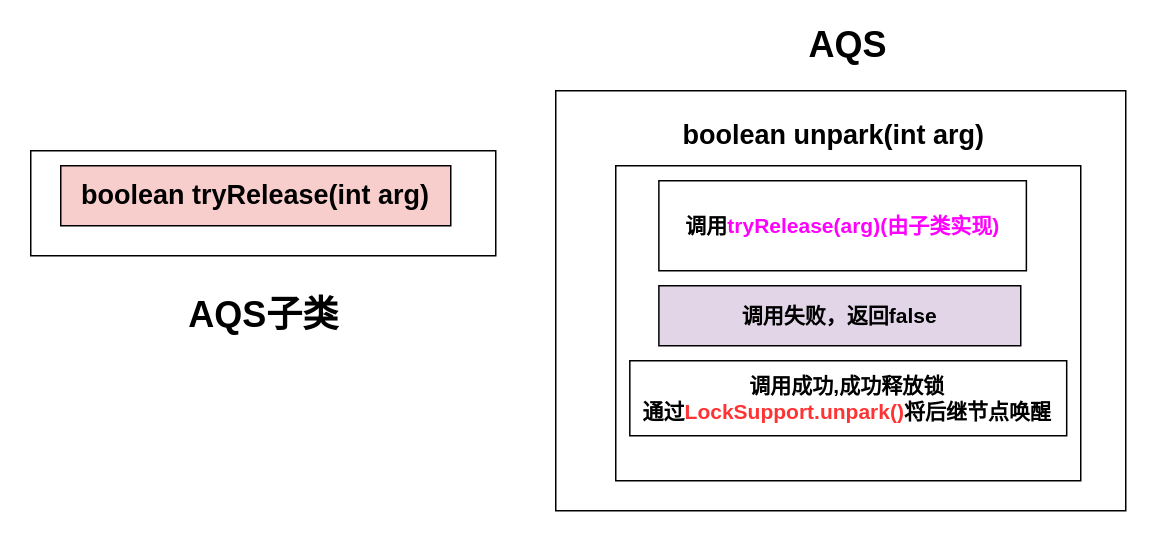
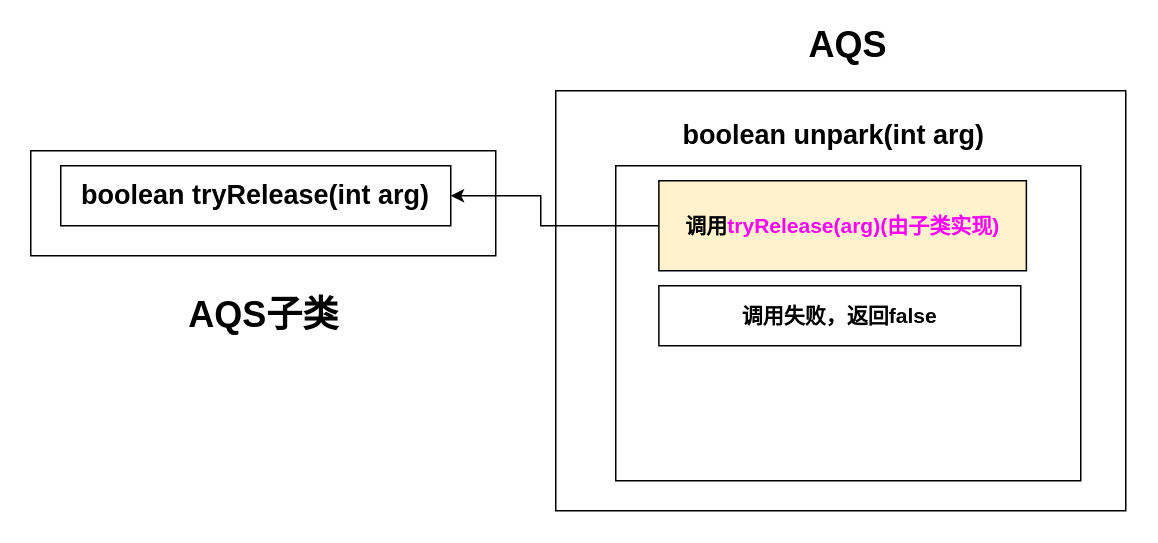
node "boolean tryRelease(int arg)": fillcolor #f8cecc -> #ffffff
edge "调用tryRelease(arg)(由子类实现)" -> "boolean tryRelease(int arg)": added
node "调用tryRelease(arg)(由子类实现)": fillcolor #ffffff -> #fff2cc
node "调用失败，返回false": fillcolor #e1d5e7 -> #ffffff
node "调用成功,成功释放锁 通过LockSupport.unpark()将后继节点唤醒": removed
